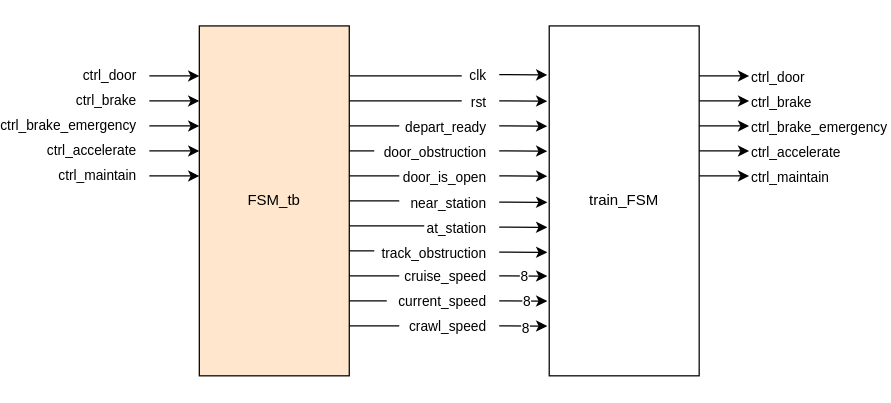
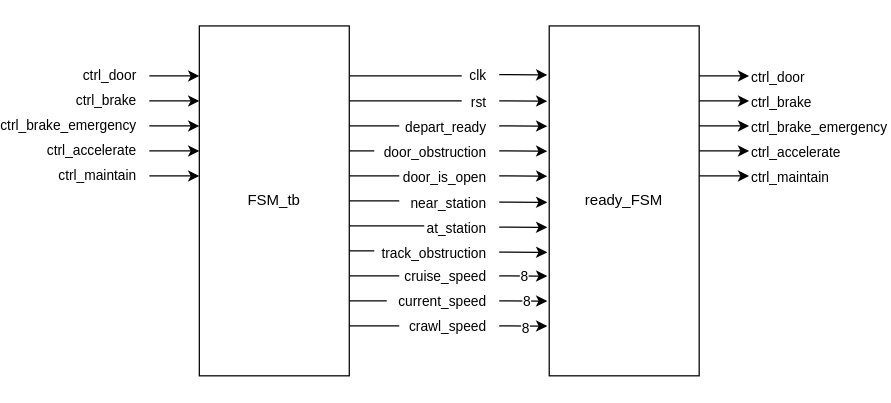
node "FSM_tb": fillcolor #ffe6cc -> #ffffff
node "train_FSM": label "train_FSM" -> "ready_FSM"
